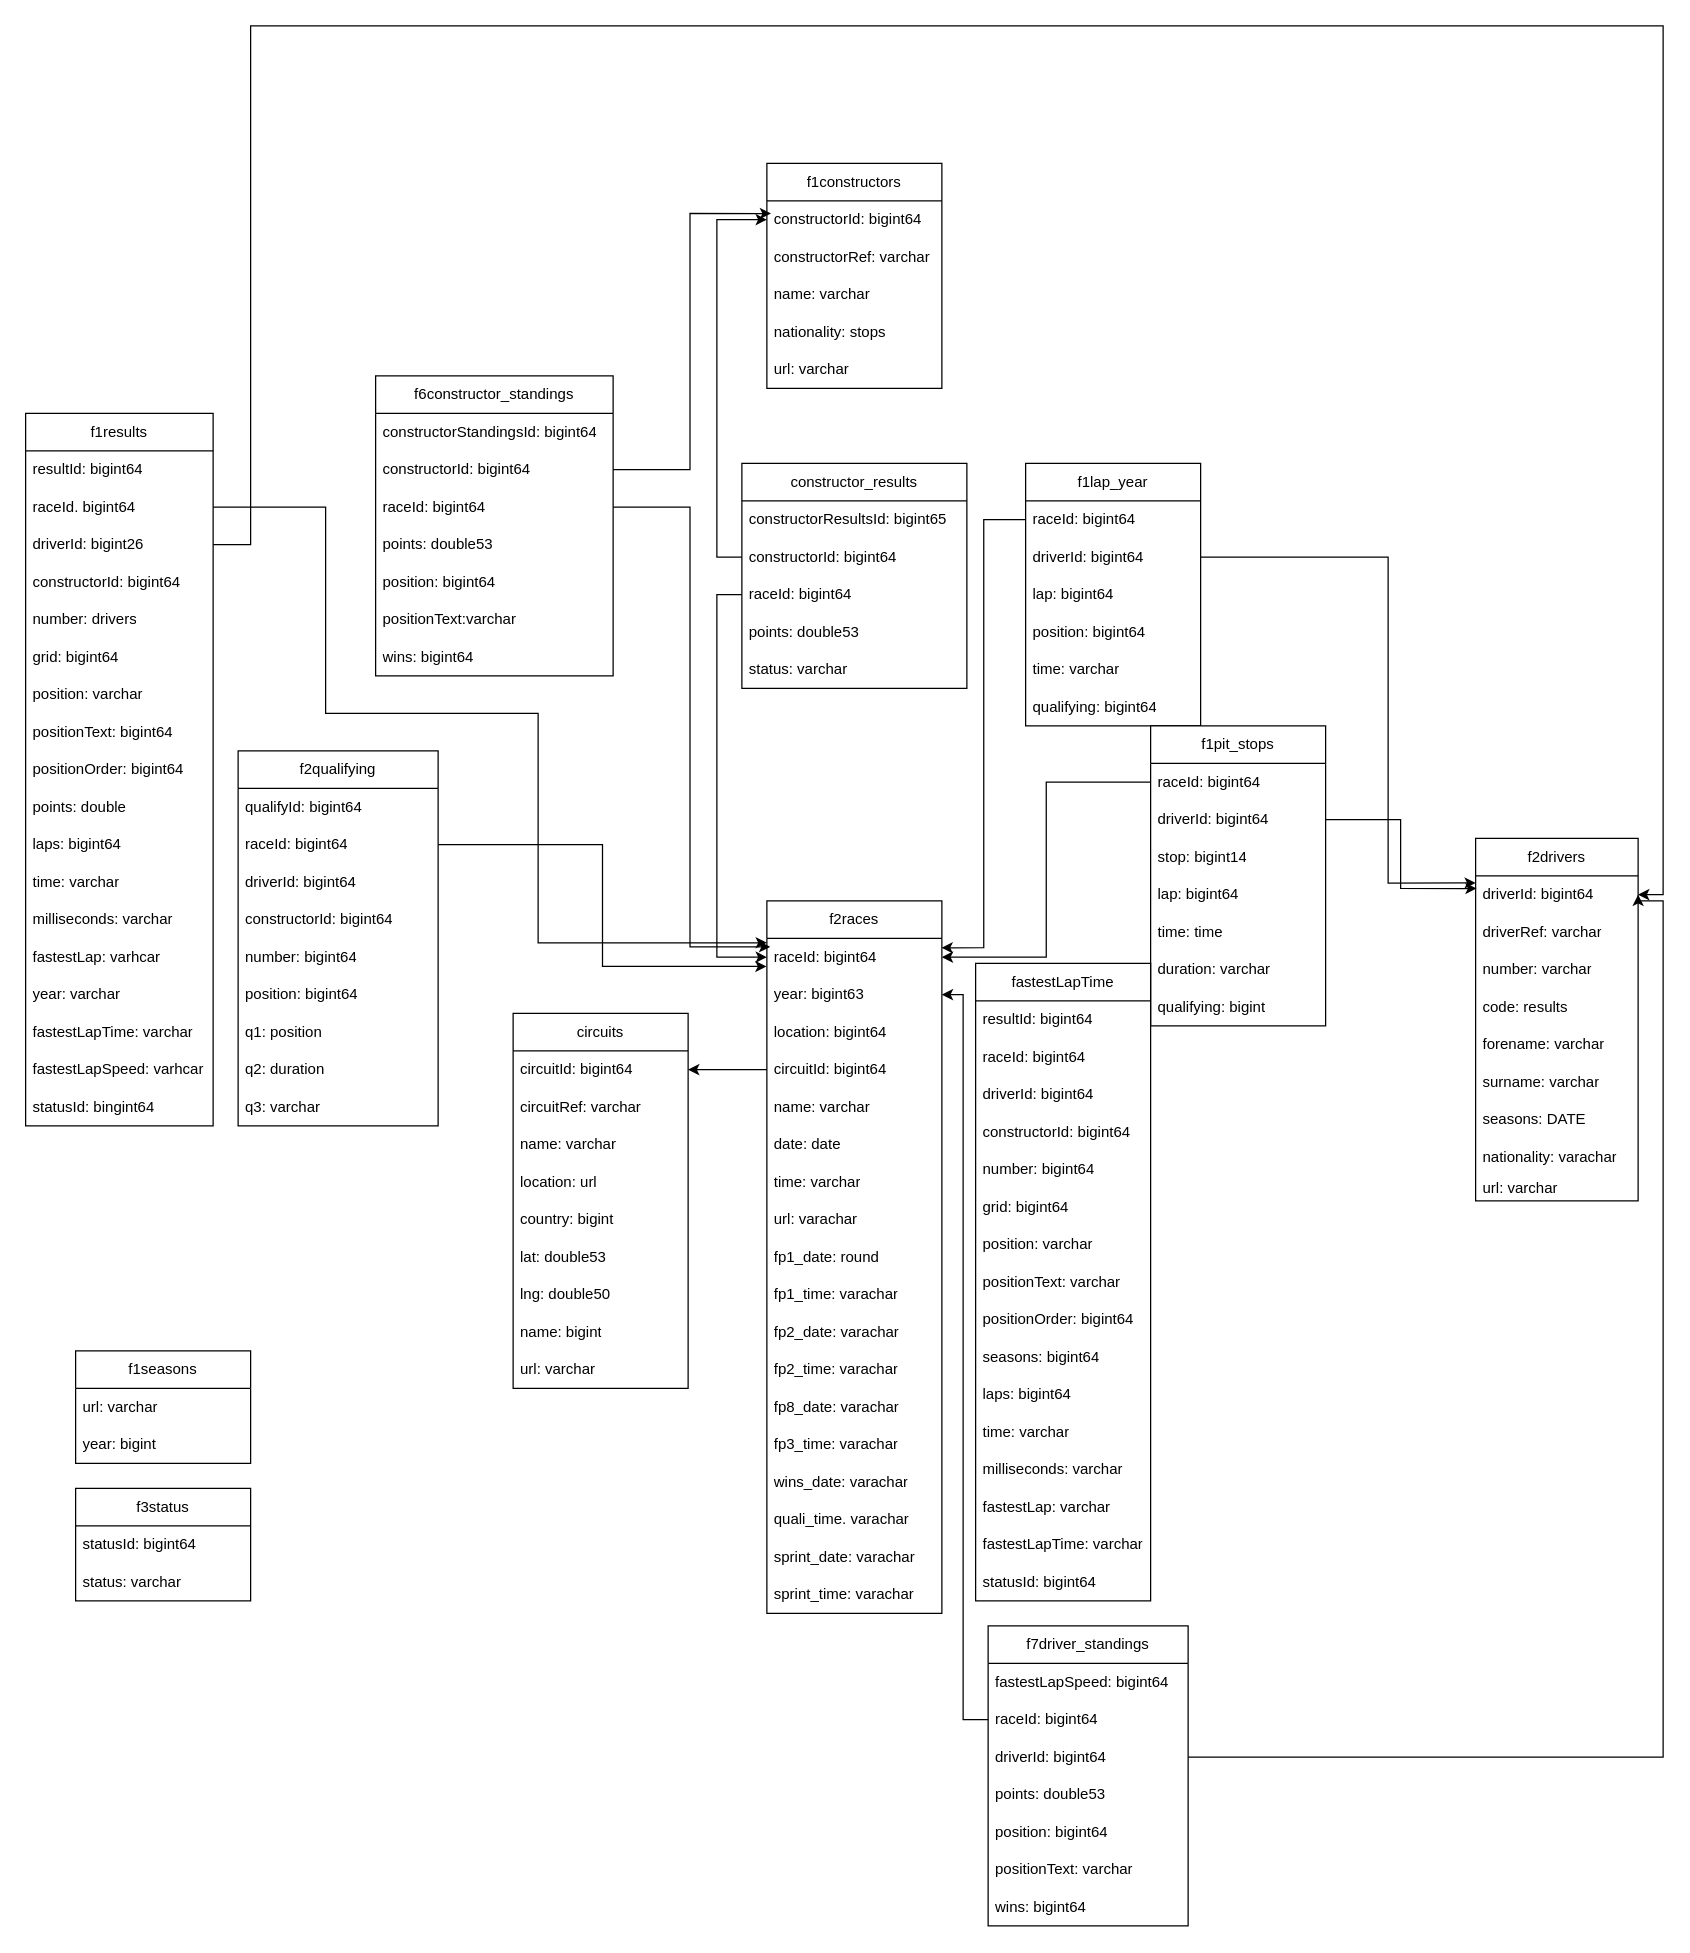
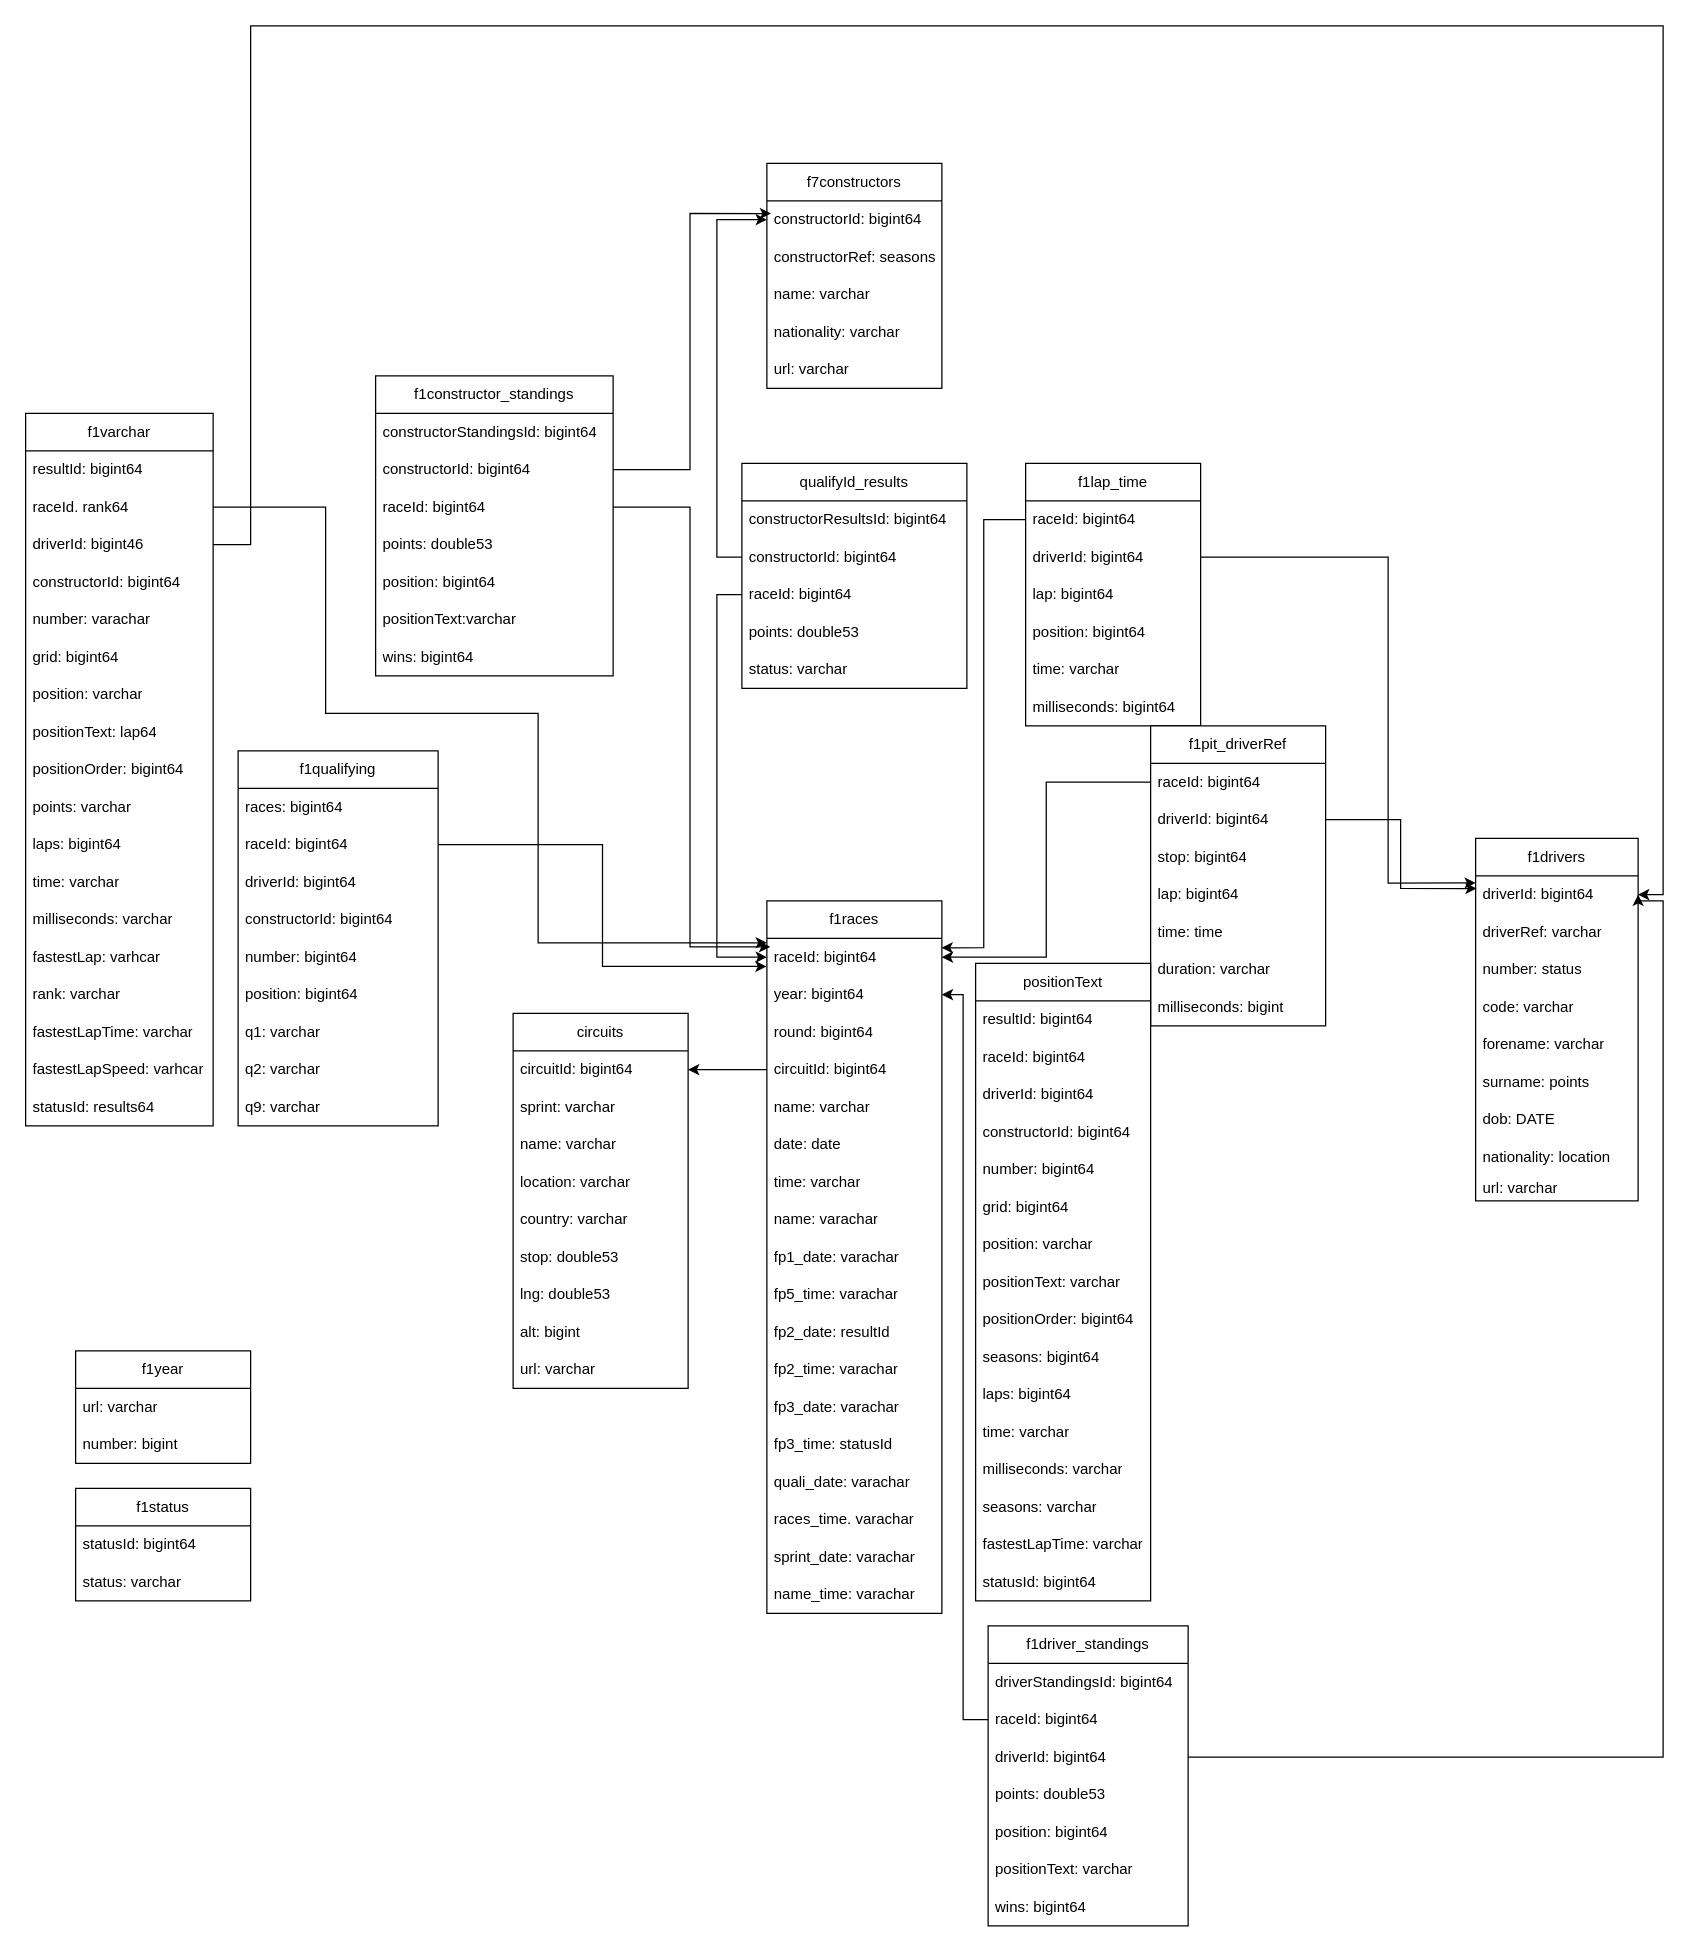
node "f1constructors": label "f1constructors" -> "f7constructors"
node "constructorRef: varchar": label "constructorRef: varchar" -> "constructorRef: seasons"
node "nationality: stops": label "nationality: stops" -> "nationality: varchar"
node "f6constructor_standings": label "f6constructor_standings" -> "f1constructor_standings"
node "f1results": label "f1results" -> "f1varchar"
node "constructor_results": label "constructor_results" -> "qualifyId_results"
node "f1lap_year": label "f1lap_year" -> "f1lap_time"
node "raceId. bigint64": label "raceId. bigint64" -> "raceId. rank64"
node "constructorResultsId: bigint65": label "constructorResultsId: bigint65" -> "constructorResultsId: bigint64"
node "driverId: bigint26": label "driverId: bigint26" -> "driverId: bigint46"
node "number: drivers": label "number: drivers" -> "number: varachar"
node "qualifying: bigint64": label "qualifying: bigint64" -> "milliseconds: bigint64"
node "positionText: bigint64": label "positionText: bigint64" -> "positionText: lap64"
node "f1pit_stops": label "f1pit_stops" -> "f1pit_driverRef"
node "f2qualifying": label "f2qualifying" -> "f1qualifying"
node "points: double": label "points: double" -> "points: varchar"
node "qualifyId: bigint64": label "qualifyId: bigint64" -> "races: bigint64"
node "stop: bigint14": label "stop: bigint14" -> "stop: bigint64"
node "f2drivers": label "f2drivers" -> "f1drivers"
node "f2races": label "f2races" -> "f1races"
node "number: varchar": label "number: varchar" -> "number: status"
node "fastestLapTime": label "fastestLapTime" -> "positionText"
node "year: varchar": label "year: varchar" -> "rank: varchar"
node "year: bigint63": label "year: bigint63" -> "year: bigint64"
node "qualifying: bigint": label "qualifying: bigint" -> "milliseconds: bigint"
node "code: results": label "code: results" -> "code: varchar"
node "q1: position": label "q1: position" -> "q1: varchar"
node "location: bigint64": label "location: bigint64" -> "round: bigint64"
node "q2: duration": label "q2: duration" -> "q2: varchar"
node "surname: varchar": label "surname: varchar" -> "surname: points"
node "statusId: bingint64": label "statusId: bingint64" -> "statusId: results64"
node "q3: varchar": label "q3: varchar" -> "q9: varchar"
node "circuitRef: varchar": label "circuitRef: varchar" -> "sprint: varchar"
node "seasons: DATE": label "seasons: DATE" -> "dob: DATE"
node "nationality: varachar": label "nationality: varachar" -> "nationality: location"
node "location: url": label "location: url" -> "location: varchar"
node "country: bigint": label "country: bigint" -> "country: varchar"
node "url: varachar": label "url: varachar" -> "name: varachar"
node "lat: double53": label "lat: double53" -> "stop: double53"
node "fp1_date: round": label "fp1_date: round" -> "fp1_date: varachar"
node "lng: double50": label "lng: double50" -> "lng: double53"
node "fp1_time: varachar": label "fp1_time: varachar" -> "fp5_time: varachar"
node "name: bigint": label "name: bigint" -> "alt: bigint"
node "fp2_date: varachar": label "fp2_date: varachar" -> "fp2_date: resultId"
node "f1seasons": label "f1seasons" -> "f1year"
node "fp8_date: varachar": label "fp8_date: varachar" -> "fp3_date: varachar"
node "year: bigint": label "year: bigint" -> "number: bigint"
node "fp3_time: varachar": label "fp3_time: varachar" -> "fp3_time: statusId"
node "wins_date: varachar": label "wins_date: varachar" -> "quali_date: varachar"
node "f3status": label "f3status" -> "f1status"
node "fastestLap: varchar": label "fastestLap: varchar" -> "seasons: varchar"
node "quali_time. varachar": label "quali_time. varachar" -> "races_time. varachar"
node "sprint_time: varachar": label "sprint_time: varachar" -> "name_time: varachar"
node "f7driver_standings": label "f7driver_standings" -> "f1driver_standings"
node "fastestLapSpeed: bigint64": label "fastestLapSpeed: bigint64" -> "driverStandingsId: bigint64"
